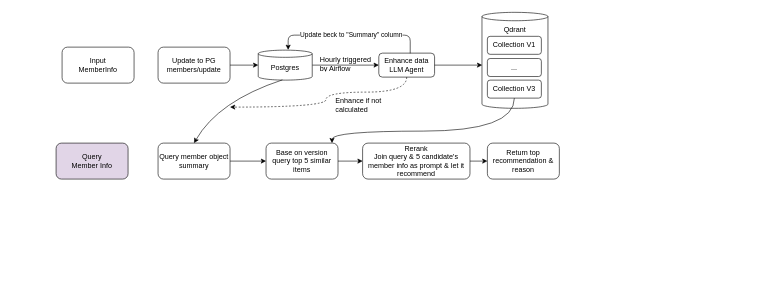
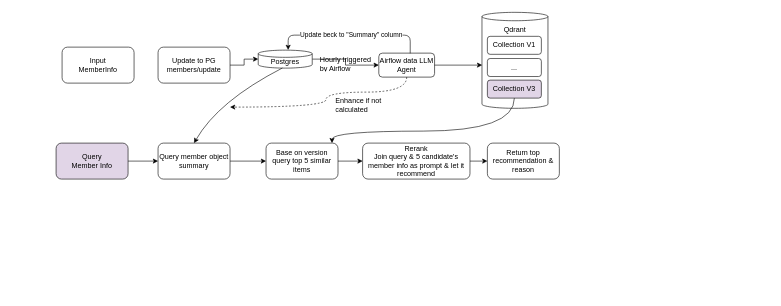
node "Postgres": size 54x30 -> 54x18
node "Enhance data LLM Agent": label "Enhance data LLM Agent" -> "Airflow data LLM Agent"
node "Collection V3": fillcolor #ffffff -> #e1d5e7
edge "Query Member Info" -> "Query member object summary": added
